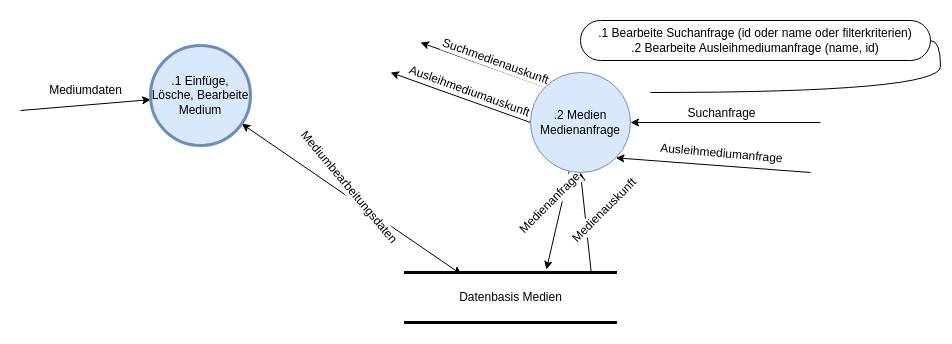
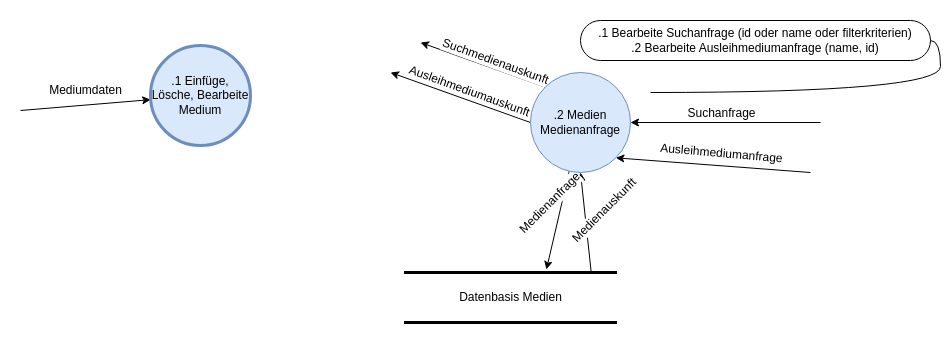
edge ".1 Einfüge, Lösche, Bearbeite Medium" -- "Datenbasis Medien": removed, label "Mediumbearbeitungsdaten"
